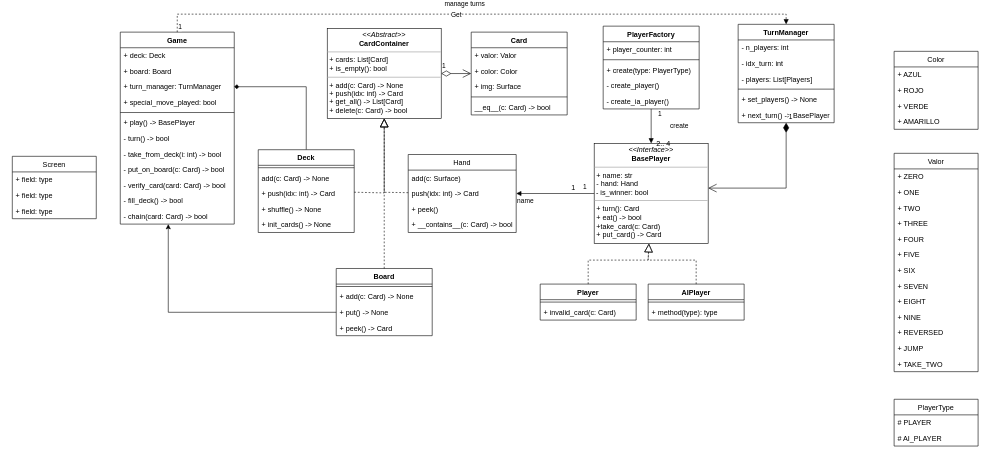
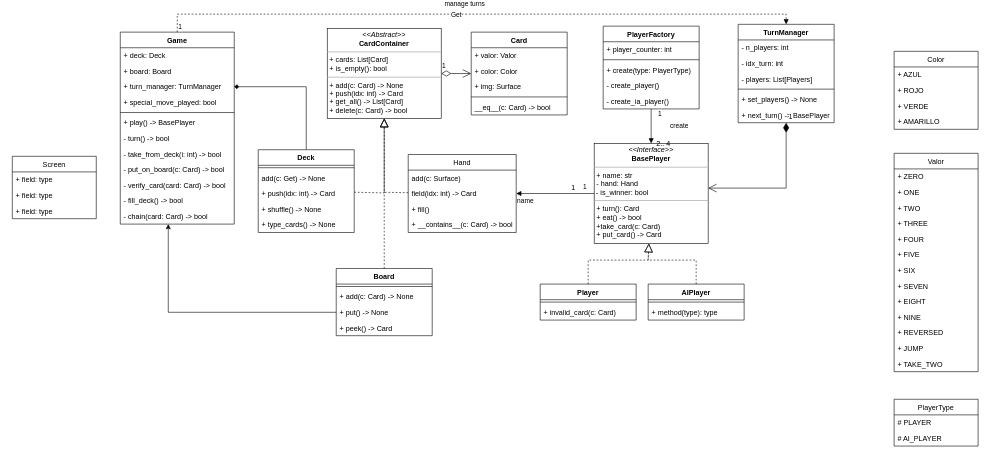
node "add(c: Card) -> None": label "add(c: Card) -> None" -> "add(c: Get) -> None"
node "push(idx: int) -> Card": label "push(idx: int) -> Card" -> "field(idx: int) -> Card"
node "+ peek()": label "+ peek()" -> "+ fill()"
node "+ init_cards() -> None": label "+ init_cards() -> None" -> "+ type_cards() -> None"
